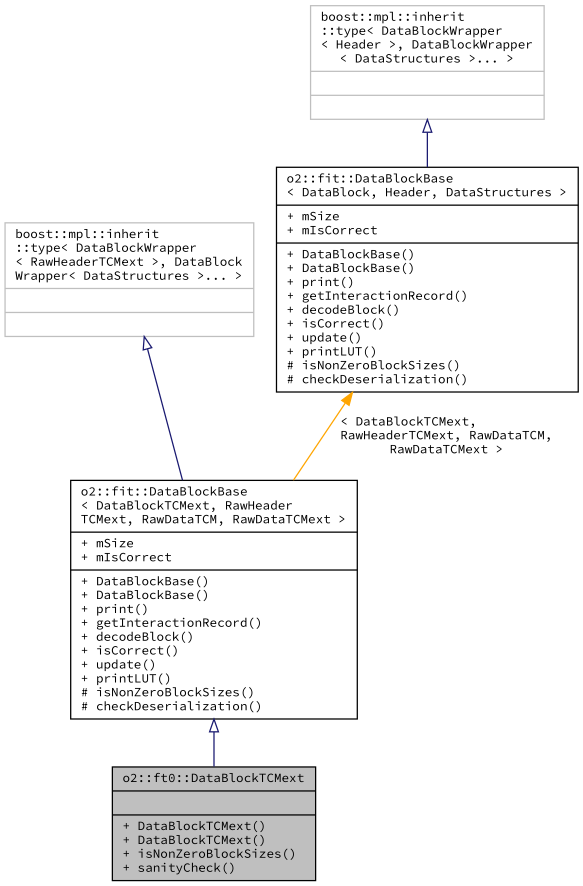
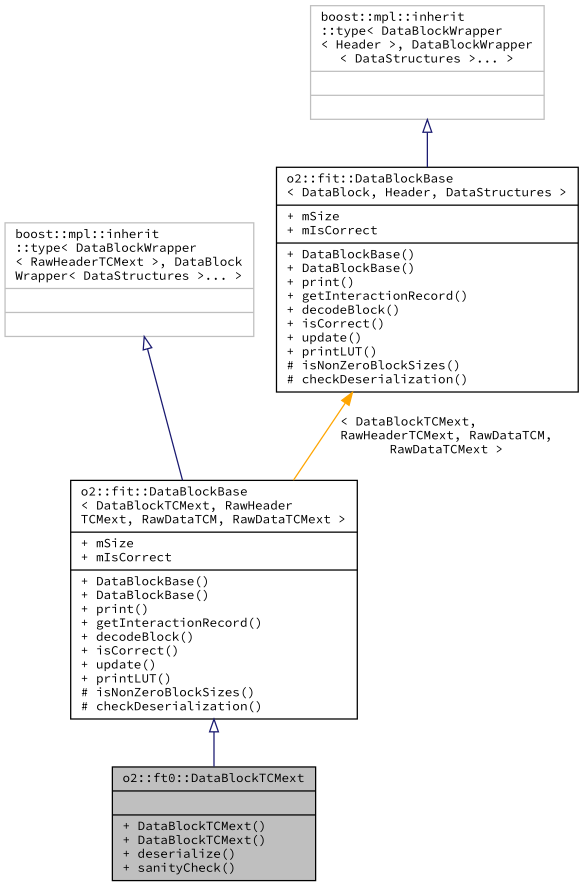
node "o2::ft0::DataBlockTCMext": text "+ isNonZeroBlockSizes()" -> "+ deserialize()"
